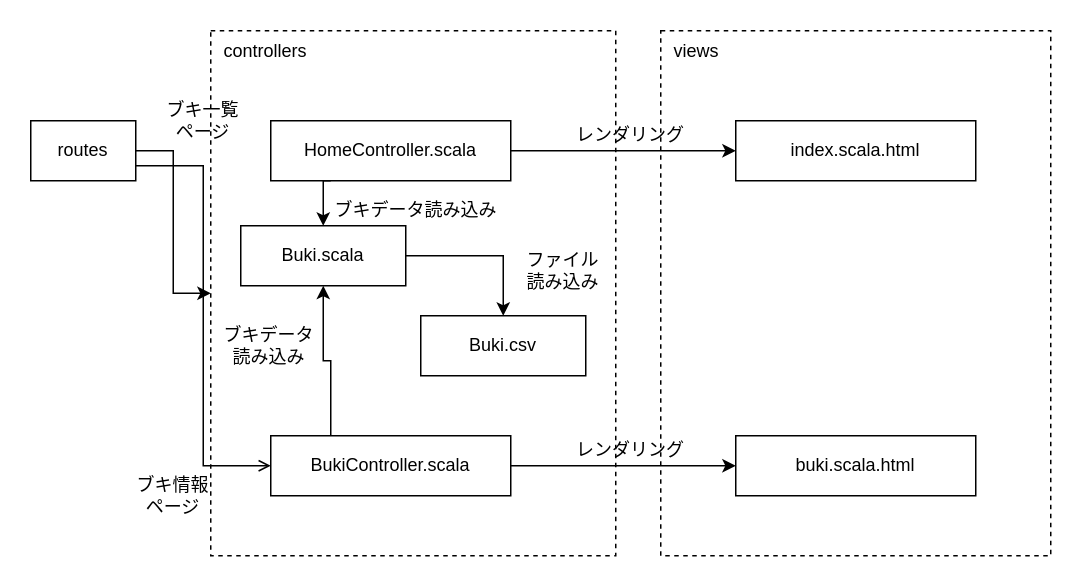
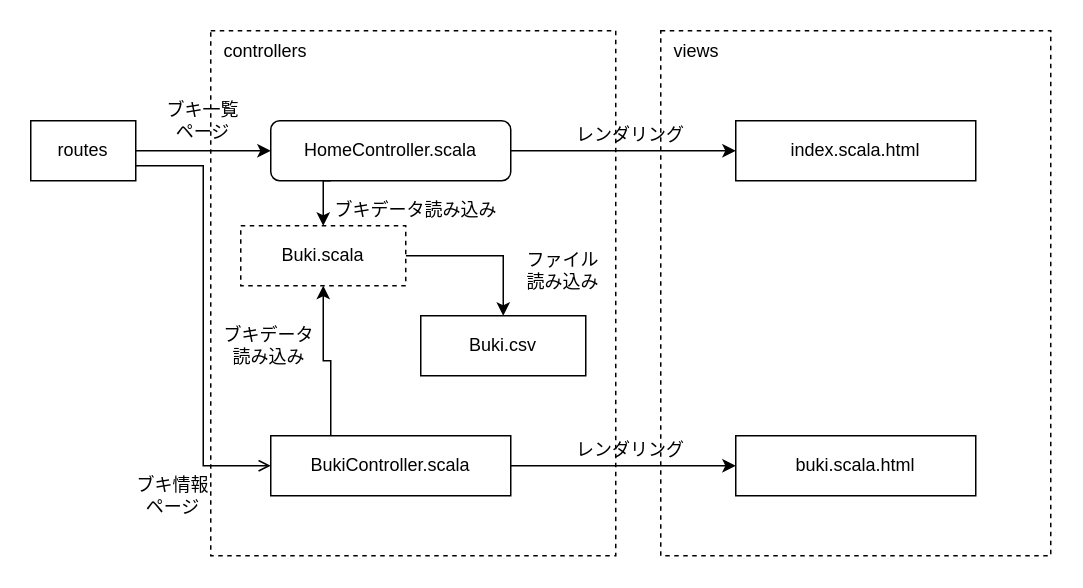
node "HomeController.scala": shape rectangle -> rounded rectangle
edge "routes" -> "controllers": now "routes" -> "HomeController.scala"
node "Buki.scala": style solid -> dashed
